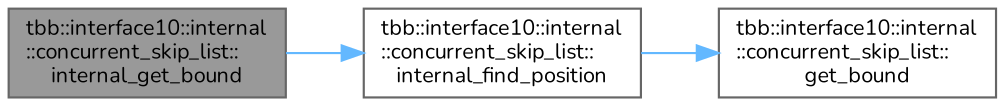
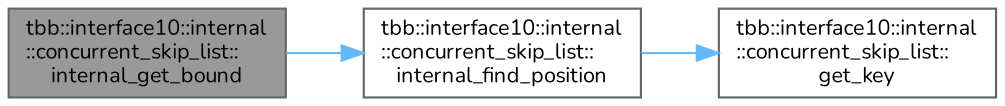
node "tbb::interface10::internal ::concurrent_skip_list:: get_bound": label "tbb::interface10::internal ::concurrent_skip_list:: get_bound" -> "tbb::interface10::internal ::concurrent_skip_list:: get_key"
